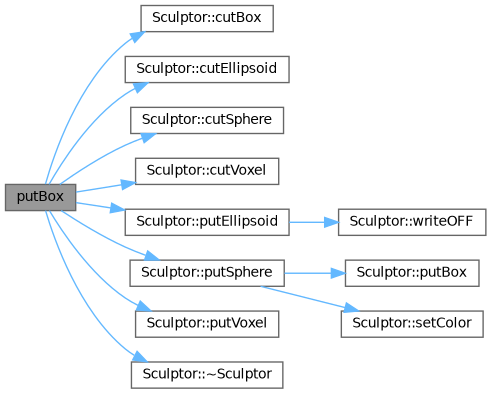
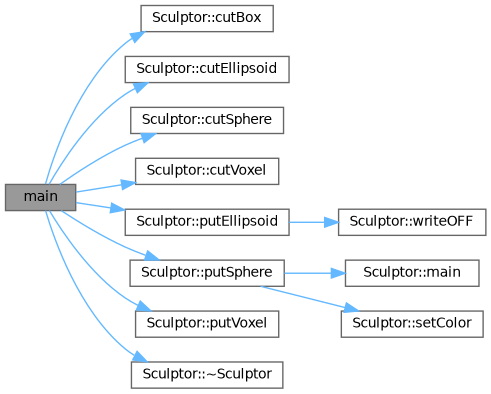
node "putBox": label "putBox" -> "main"
node "Sculptor::putBox": label "Sculptor::putBox" -> "Sculptor::main"
